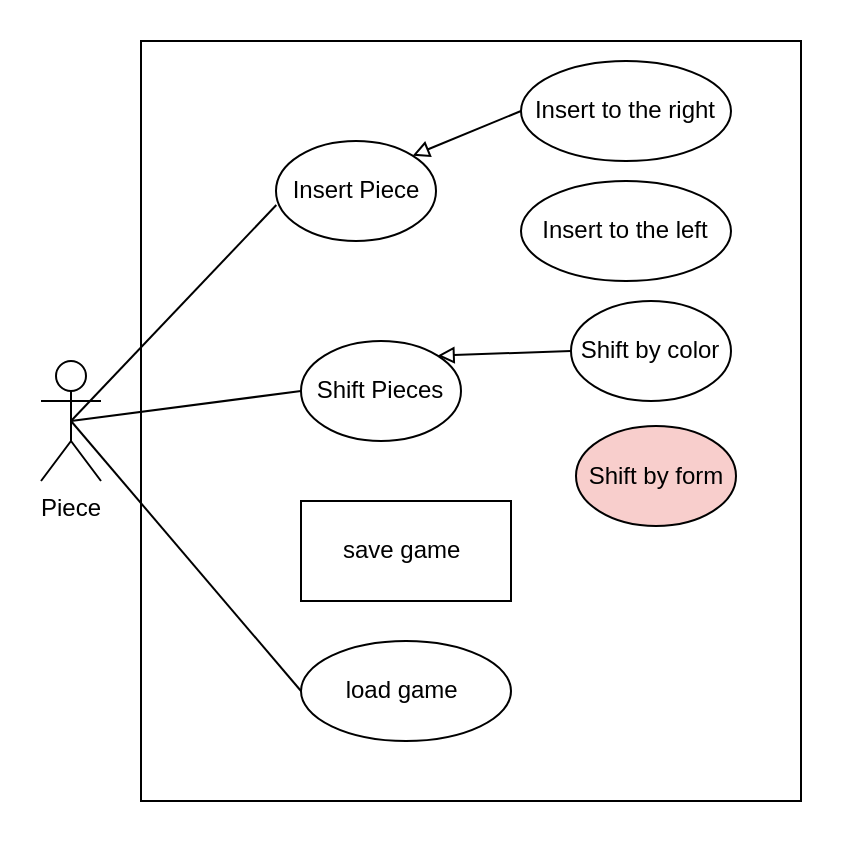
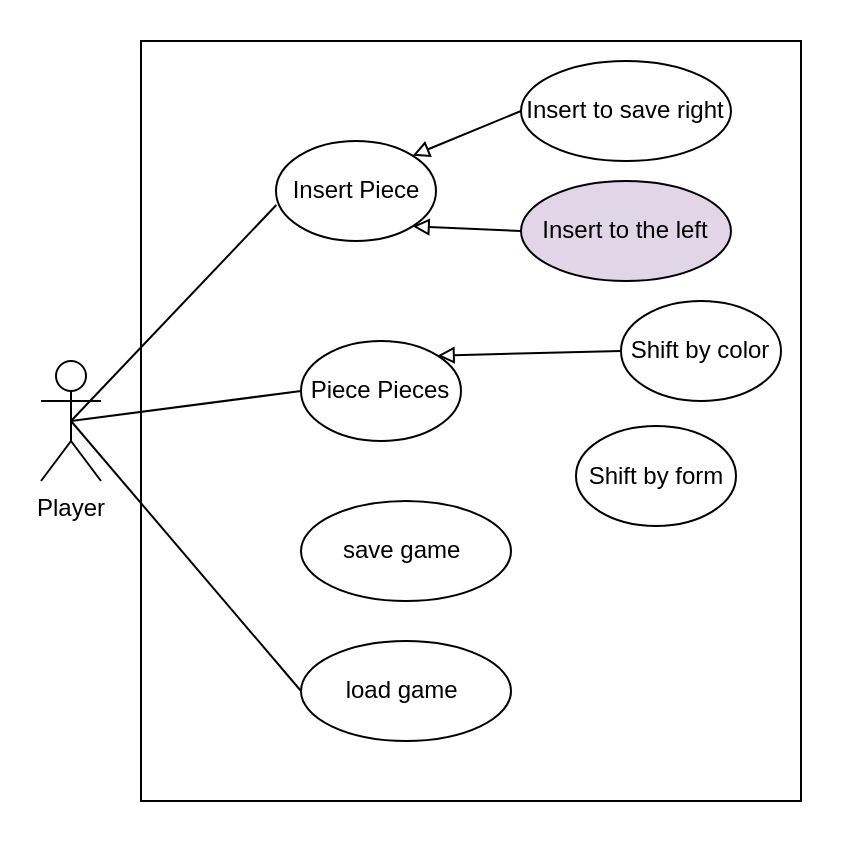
node "Insert to the right": label "Insert to the right" -> "Insert to save right"
edge "Insert to the left" -> "Insert Piece": added
node "Insert to the left": fillcolor #ffffff -> #e1d5e7
node "Shift by color": moved (651, 351) -> (701, 351)
node "Shift Pieces": label "Shift Pieces" -> "Piece Pieces"
node "Shift by form": fillcolor #f8cecc -> #ffffff
node "Piece": label "Piece" -> "Player"
node "save game": shape rectangle -> ellipse
